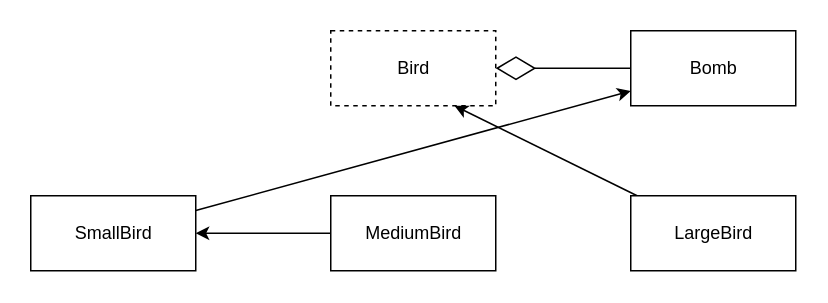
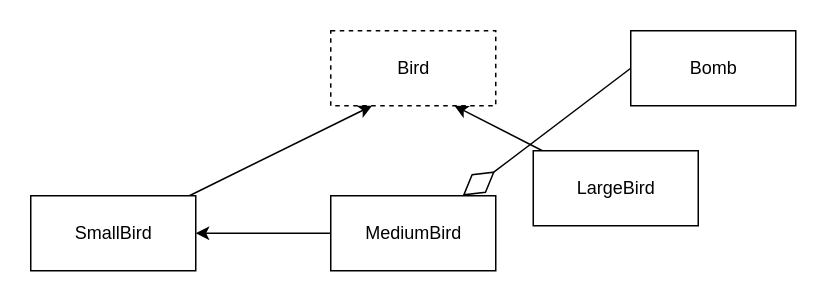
edge "Bomb" -> "Bird": now "Bomb" -> "MediumBird"
edge "SmallBird" -> "Bomb": now "SmallBird" -> "Bird"
node "LargeBird": moved (713, 233) -> (616, 188)
